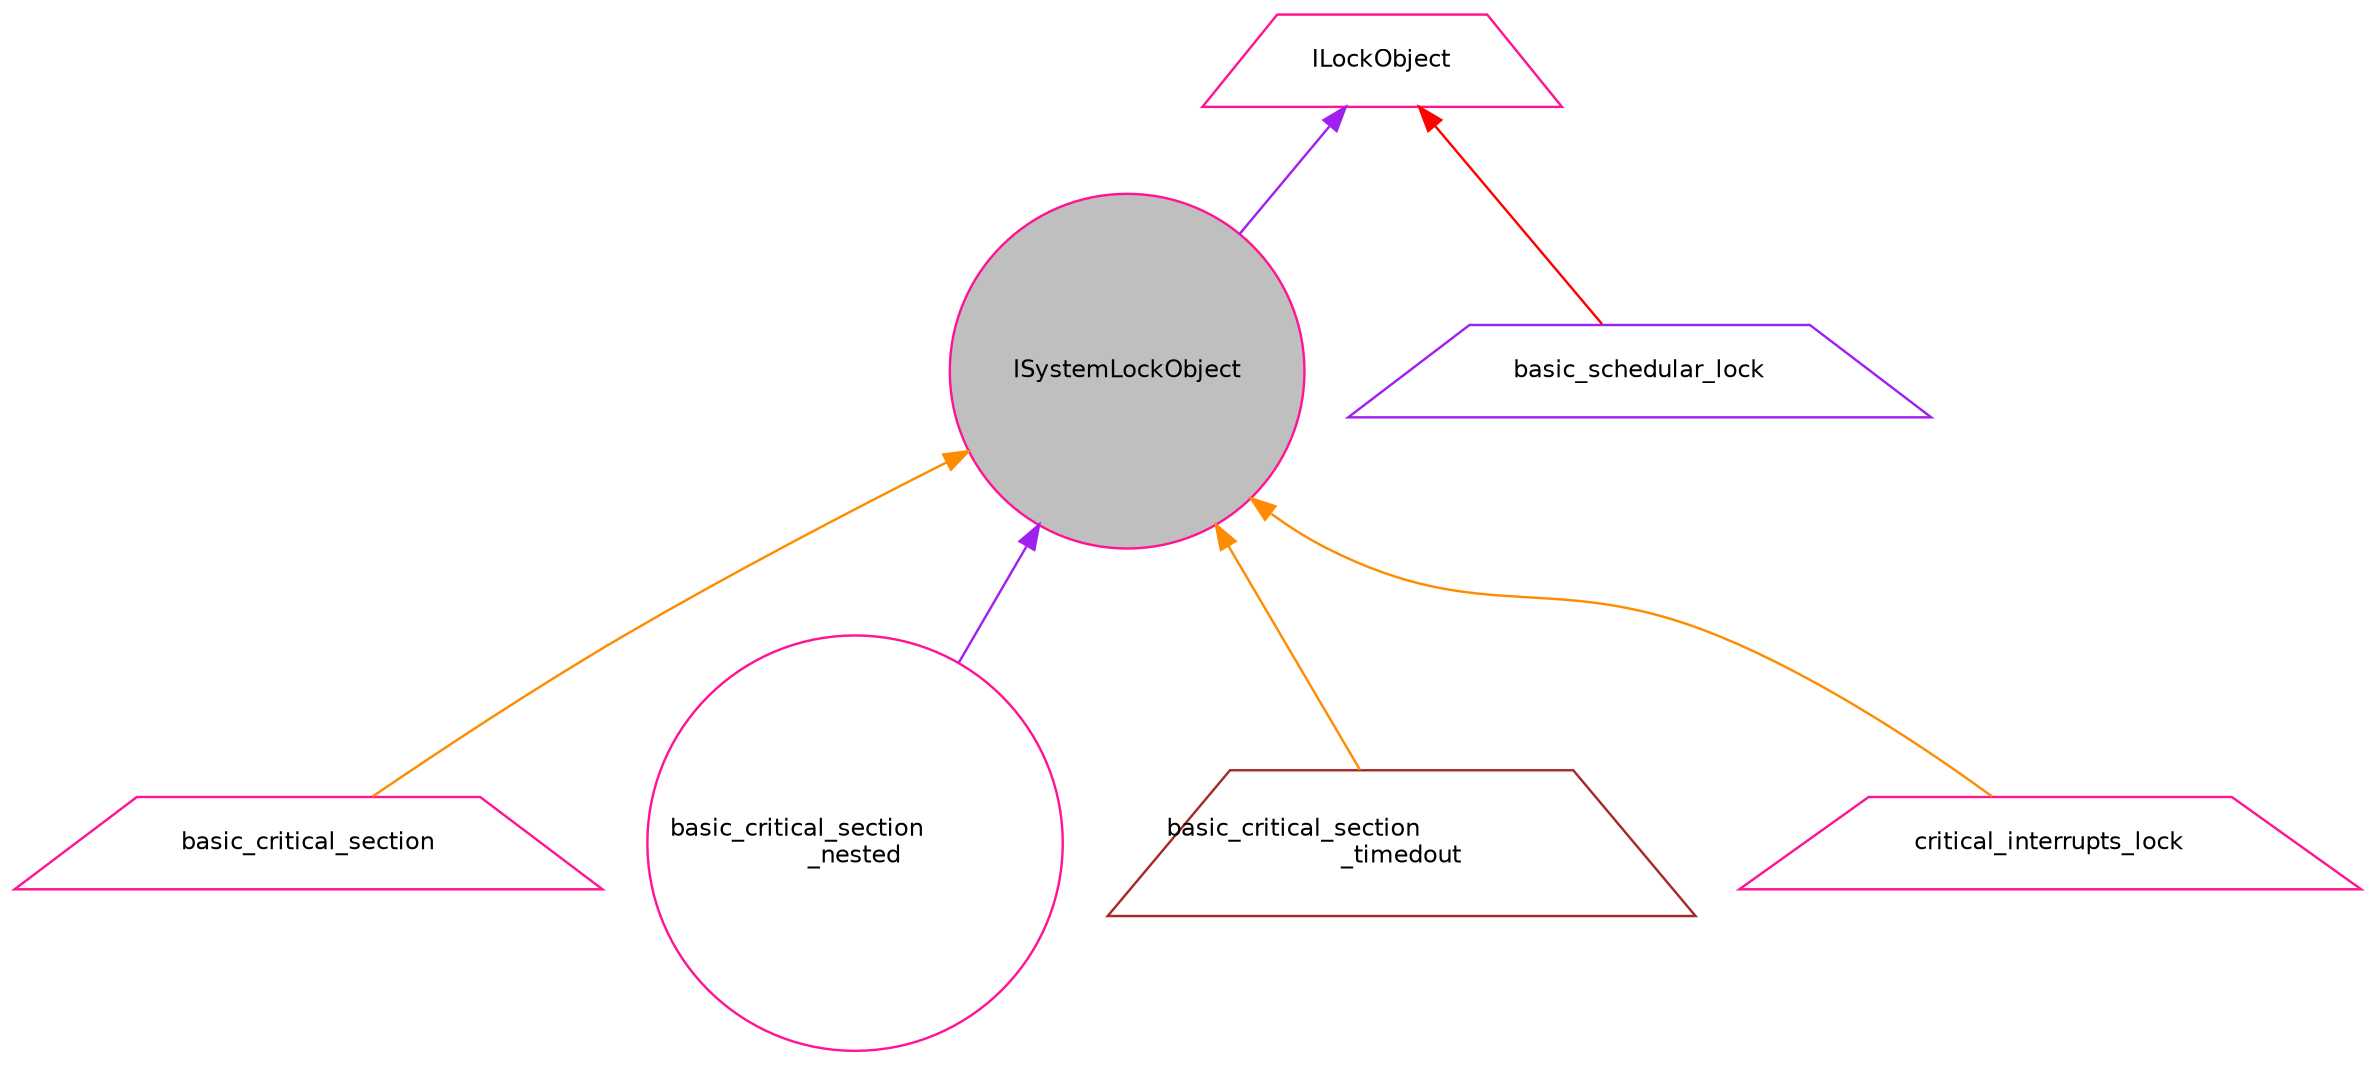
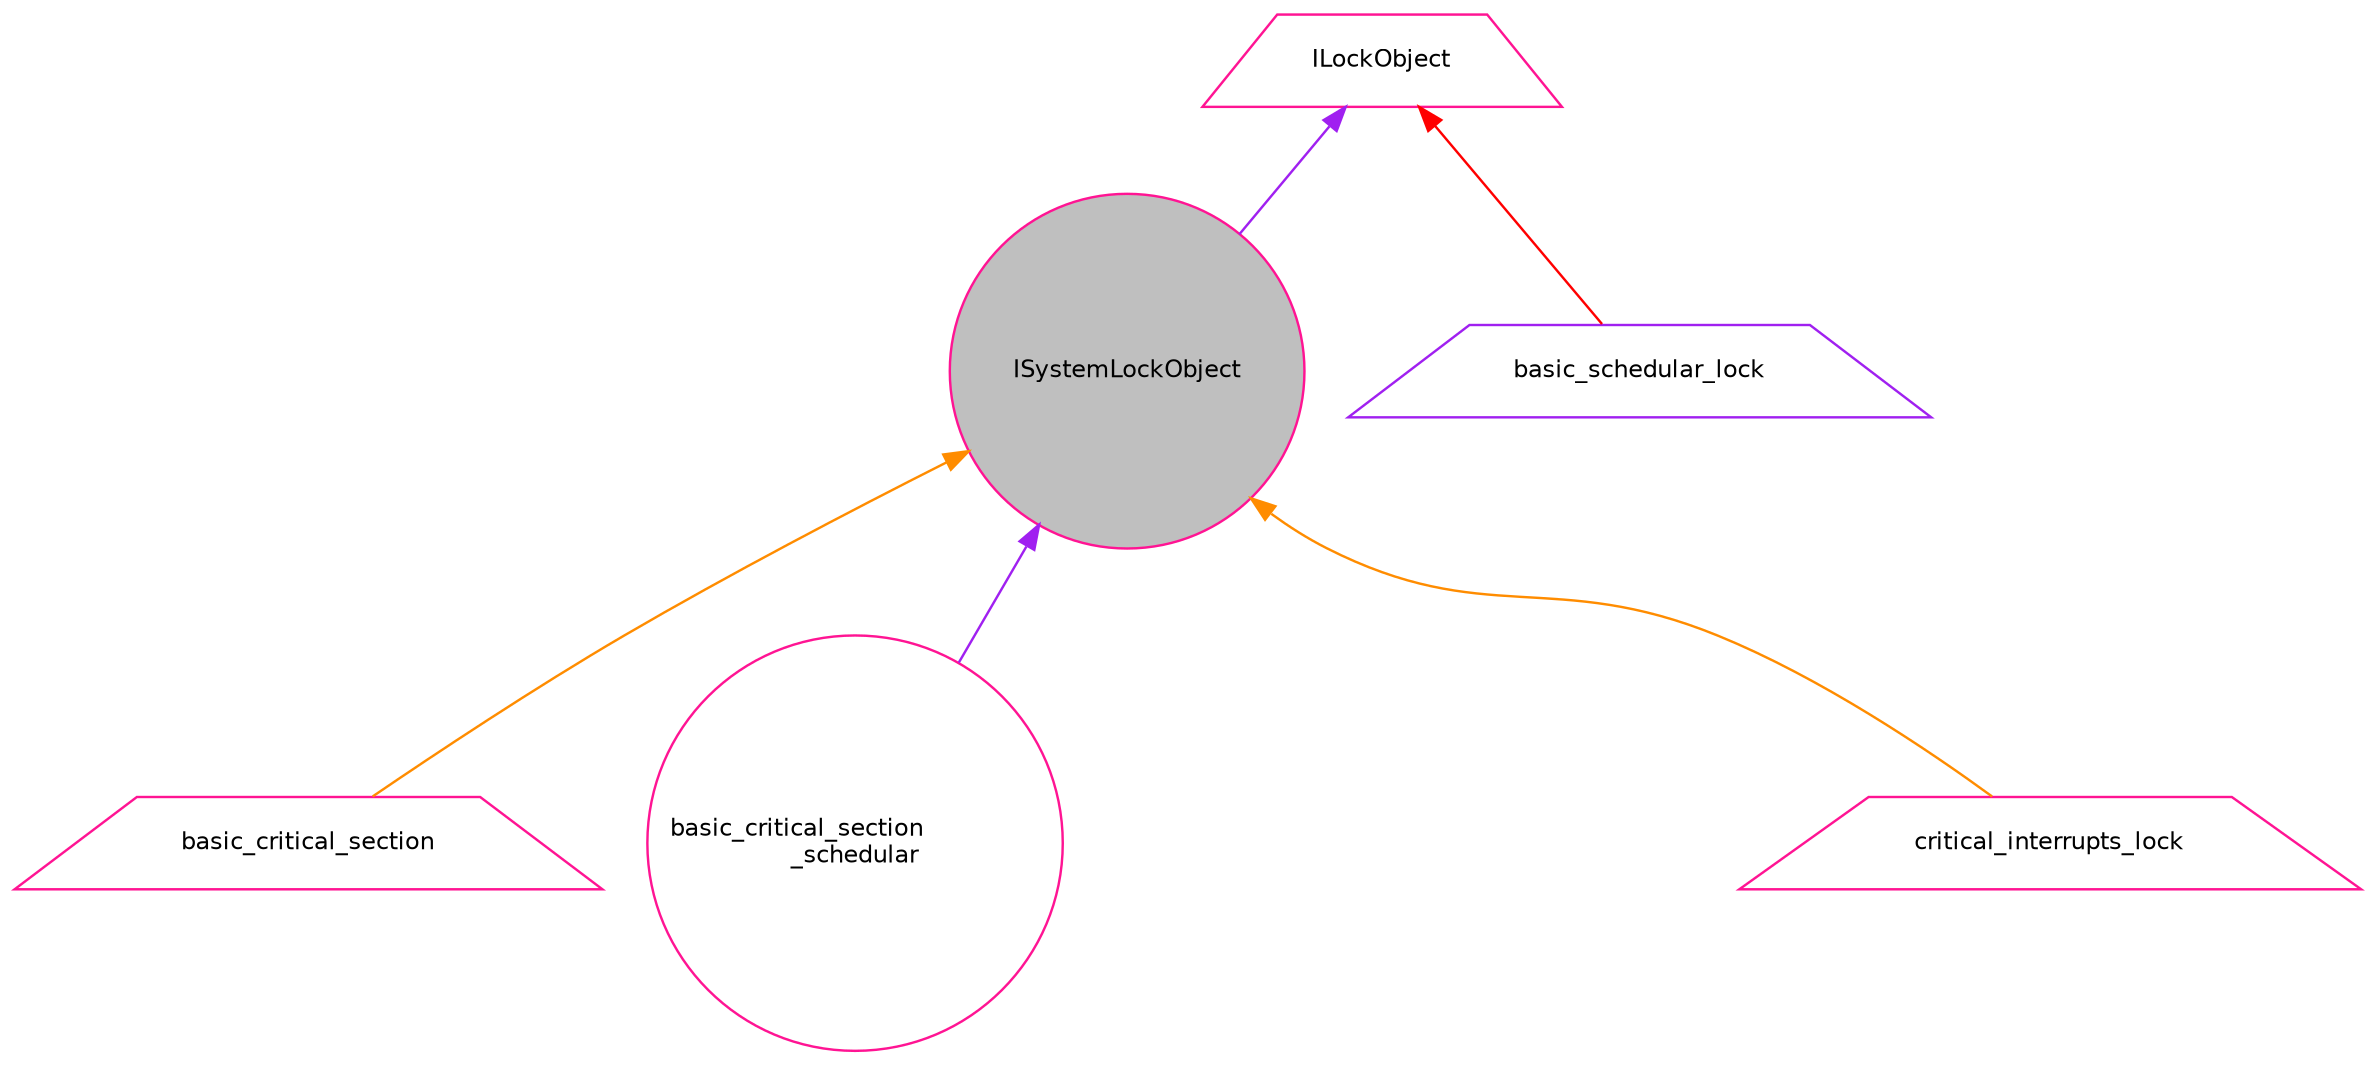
node "basic_critical_section _nested": label "basic_critical_section _nested" -> "basic_critical_section _schedular"
node "basic_critical_section _timedout": removed
